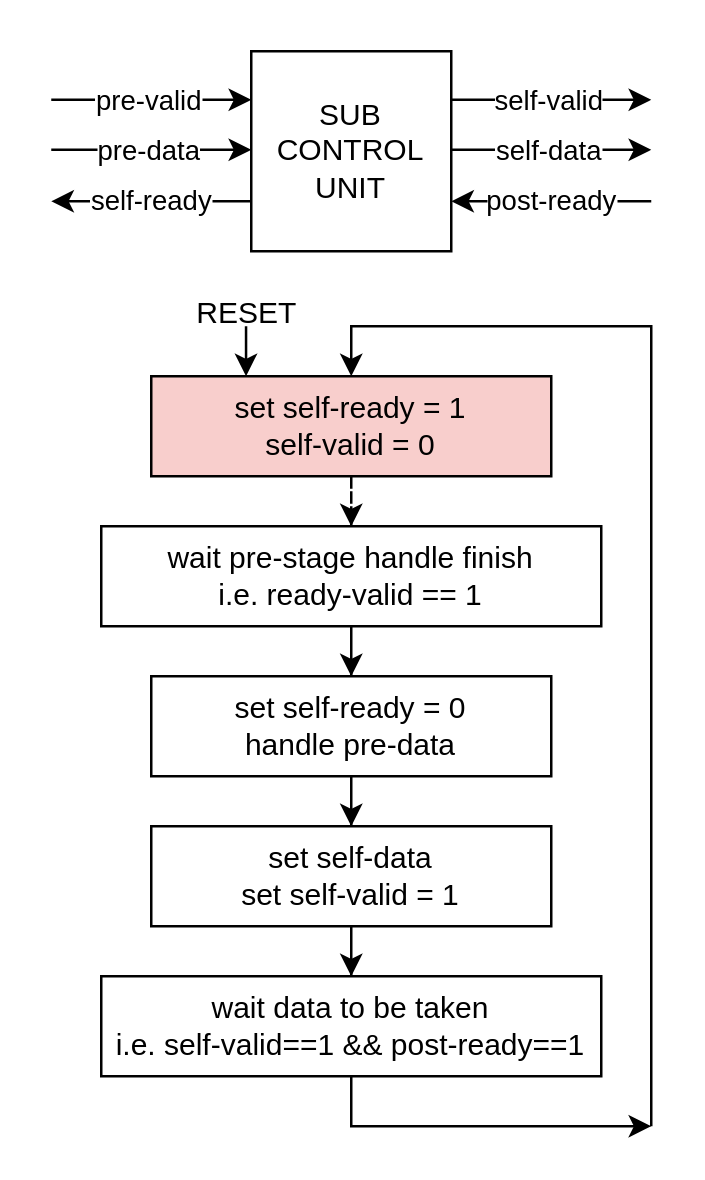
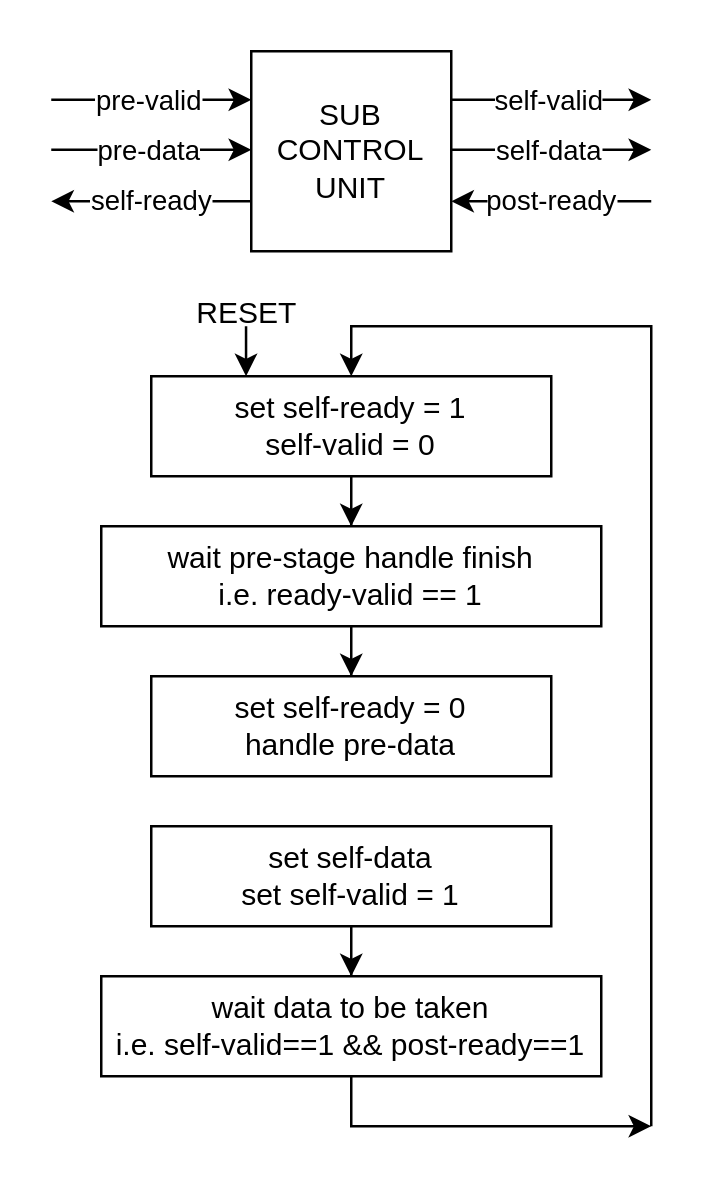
node "set self-ready = 1 self-valid = 0": fillcolor #f8cecc -> #ffffff
edge "set self-ready = 1 self-valid = 0" -> "wait pre-stage handle finish i.e. ready-valid == 1": style dashed -> solid
edge "set self-ready = 0 handle pre-data" -> "set self-data set self-valid = 1": removed
